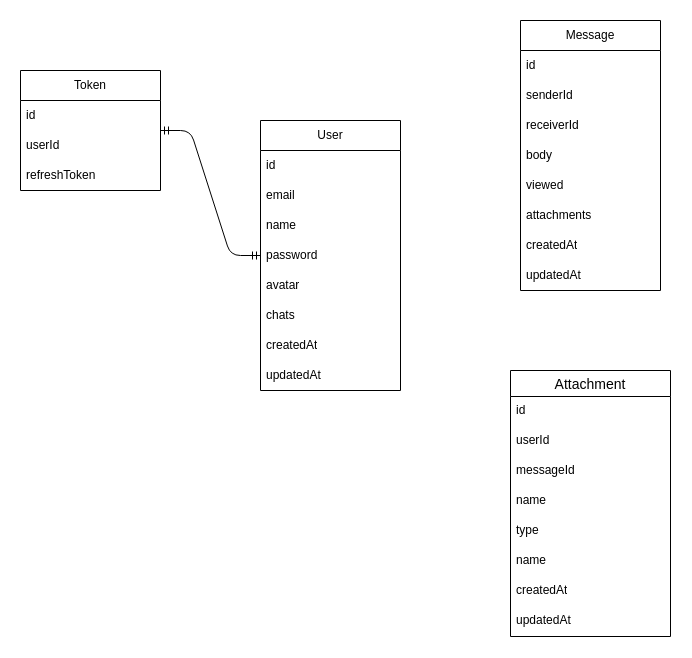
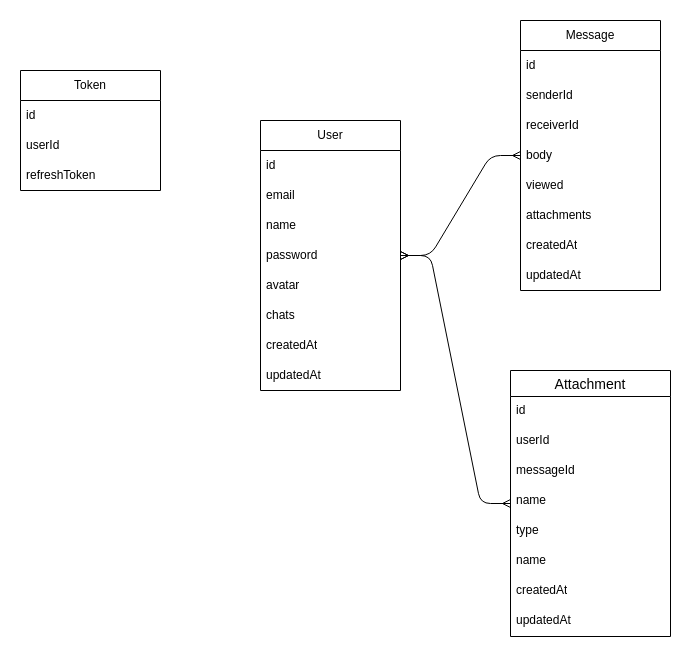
edge "Token" -- "User": removed
edge "Message" -- "User": added
edge "User" -- "Attachment": added
